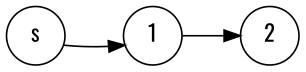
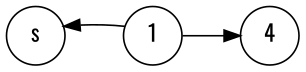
node "2": label "2" -> "4"
edge "s" -> "1": reversed
